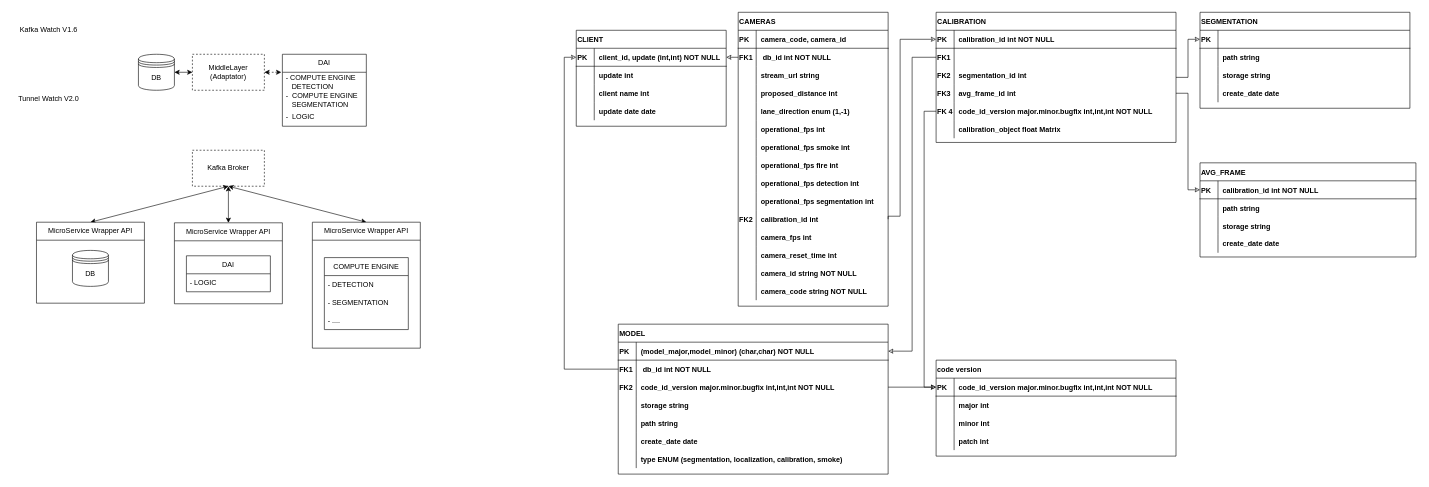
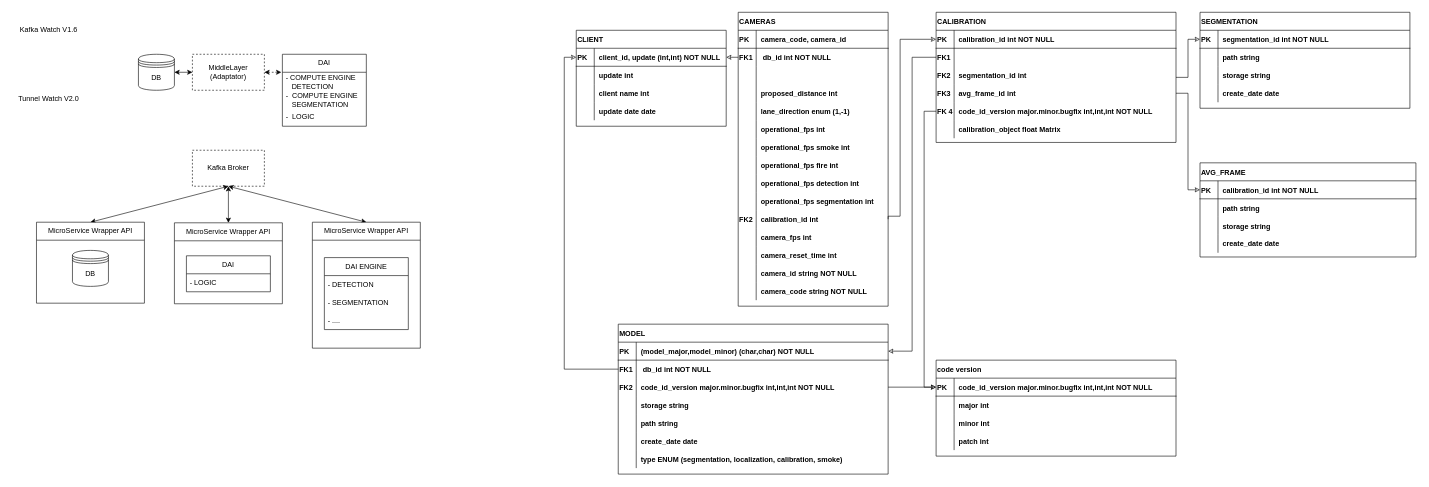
node "segmentation_id int NOT NULL": added
node "stream_url string": removed
node "COMPUTE ENGINE": label "COMPUTE ENGINE" -> "DAI ENGINE"
